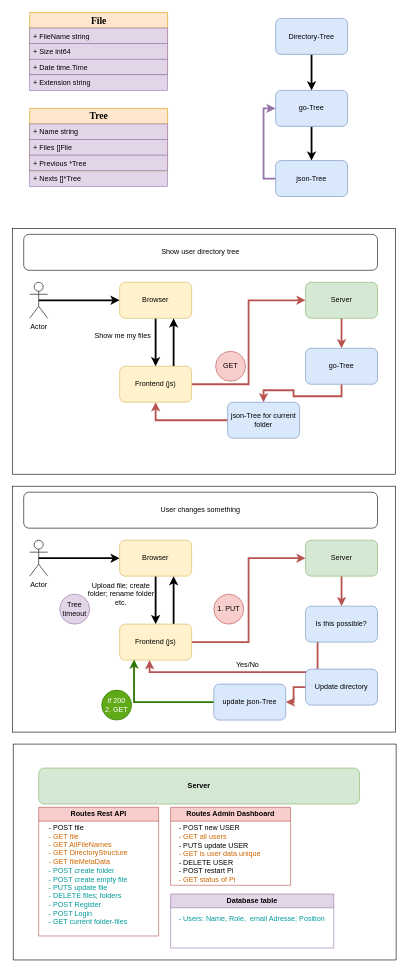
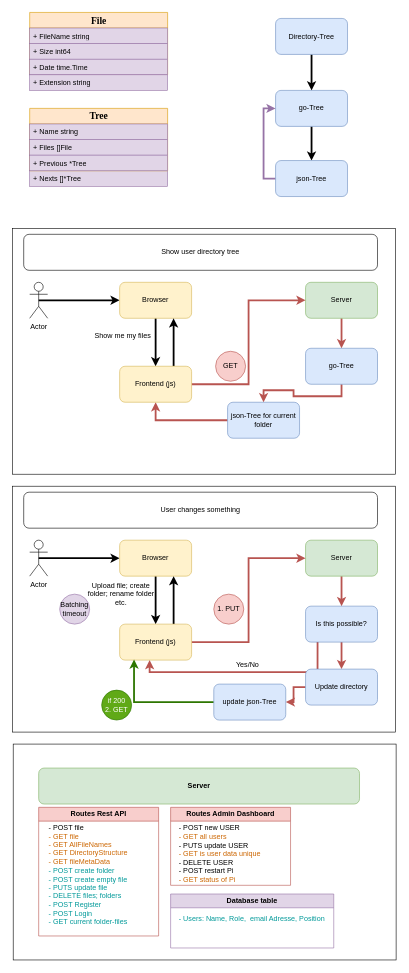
node "Tree timeout": label "Tree timeout" -> "Batching timeout"
edge "Is this possible?" -> "Update directory": added
